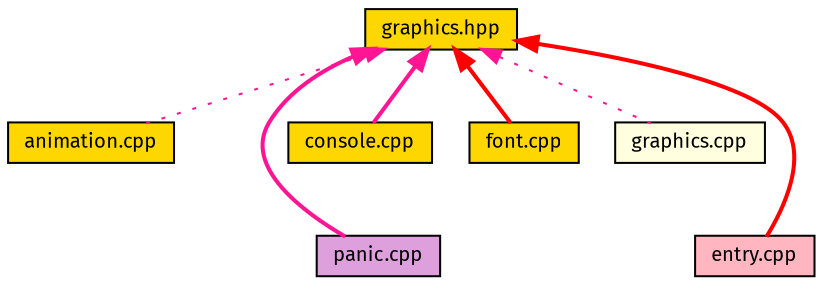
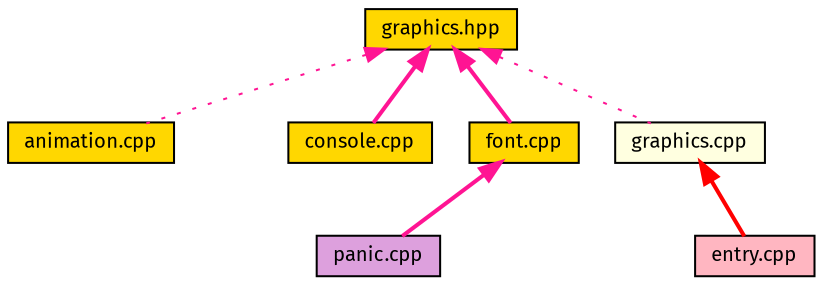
edge "entry.cpp" -> "graphics.hpp": now "entry.cpp" -> "graphics.cpp"
edge "font.cpp" -> "graphics.hpp": color red -> deeppink
edge "panic.cpp" -> "graphics.hpp": now "panic.cpp" -> "font.cpp"
